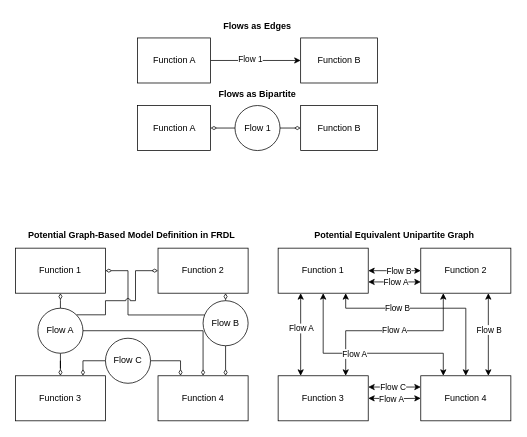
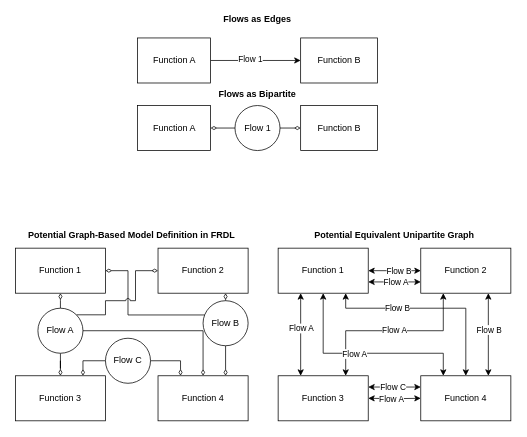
node "Flows as Edges": moved (257, 27) -> (257, 19)
